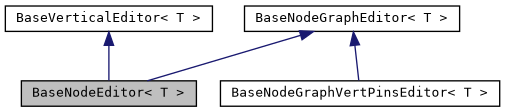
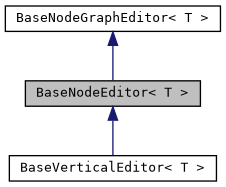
edge "BaseNodeEditor< T >" -> "BaseVerticalEditor< T >": reversed
node "BaseNodeGraphVertPinsEditor< T >": removed
